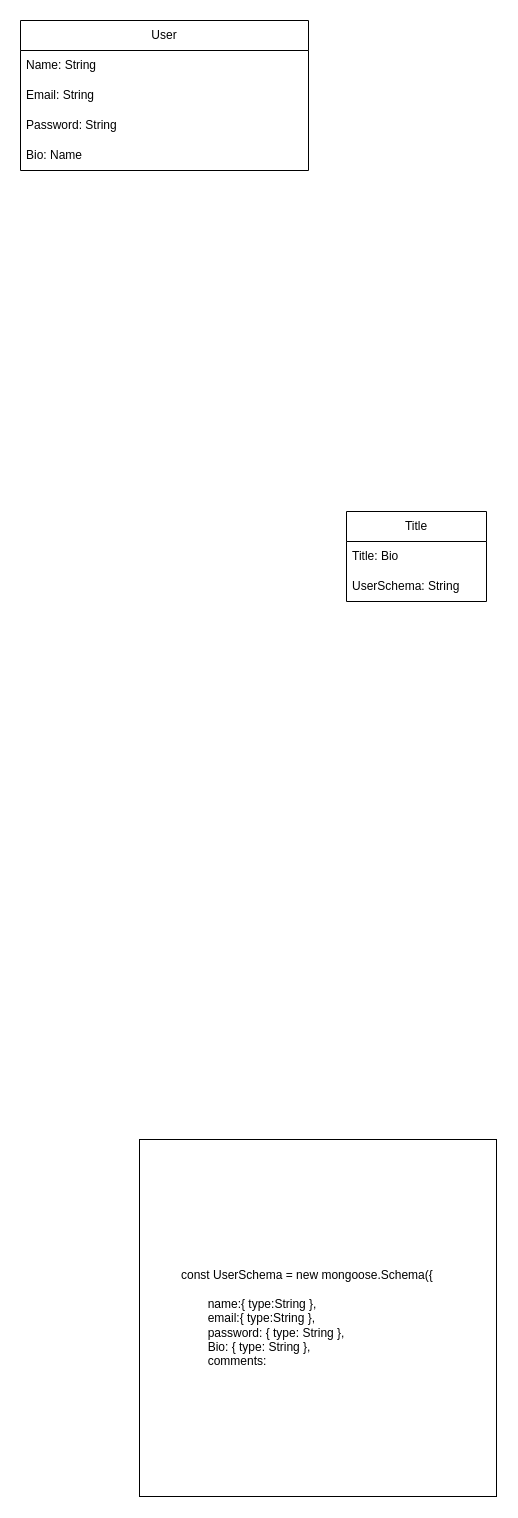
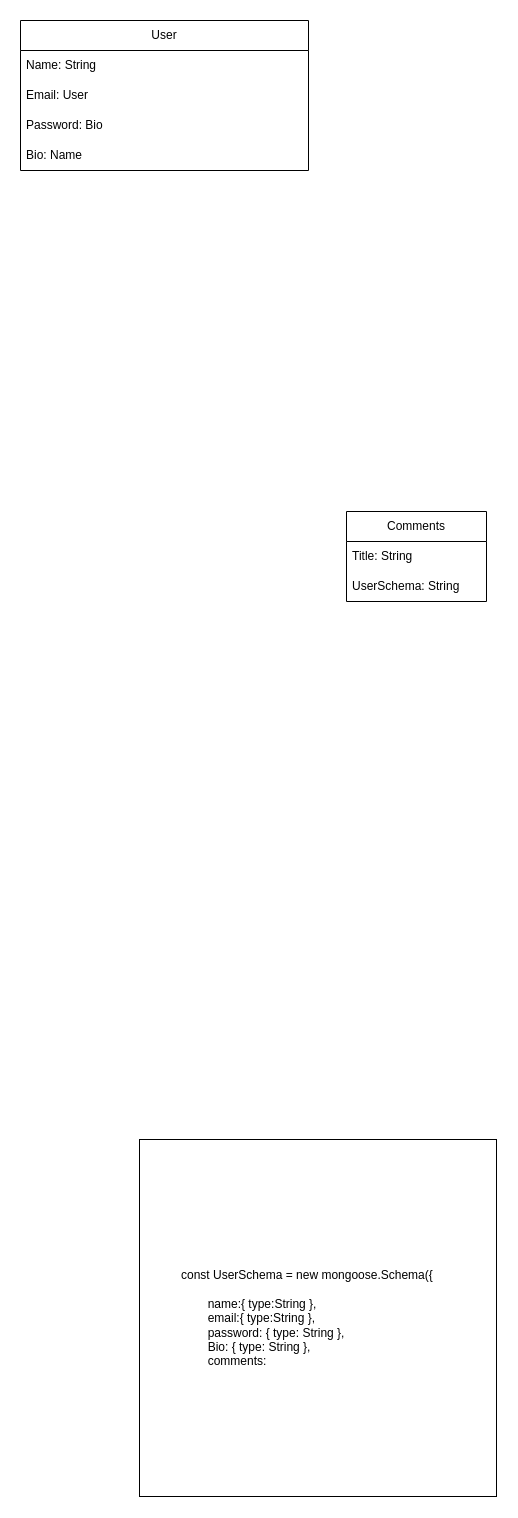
node "Email: String": label "Email: String" -> "Email: User"
node "Password: String": label "Password: String" -> "Password: Bio"
node "Title": label "Title" -> "Comments"
node "Title: Bio": label "Title: Bio" -> "Title: String"
